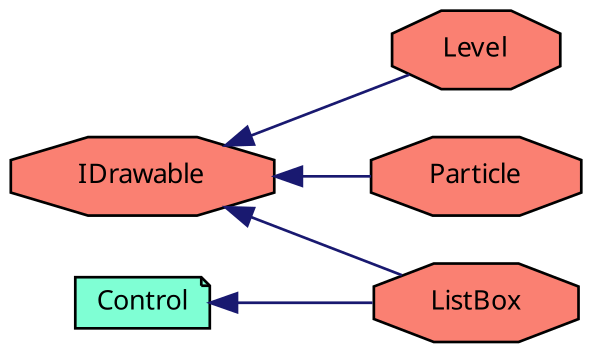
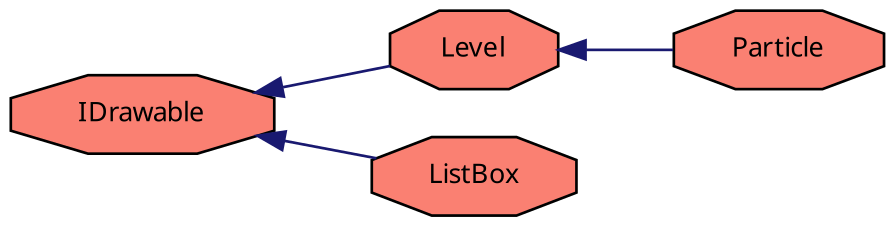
edge "Particle" -> "IDrawable": now "Particle" -> "Level"
node "Control": removed
